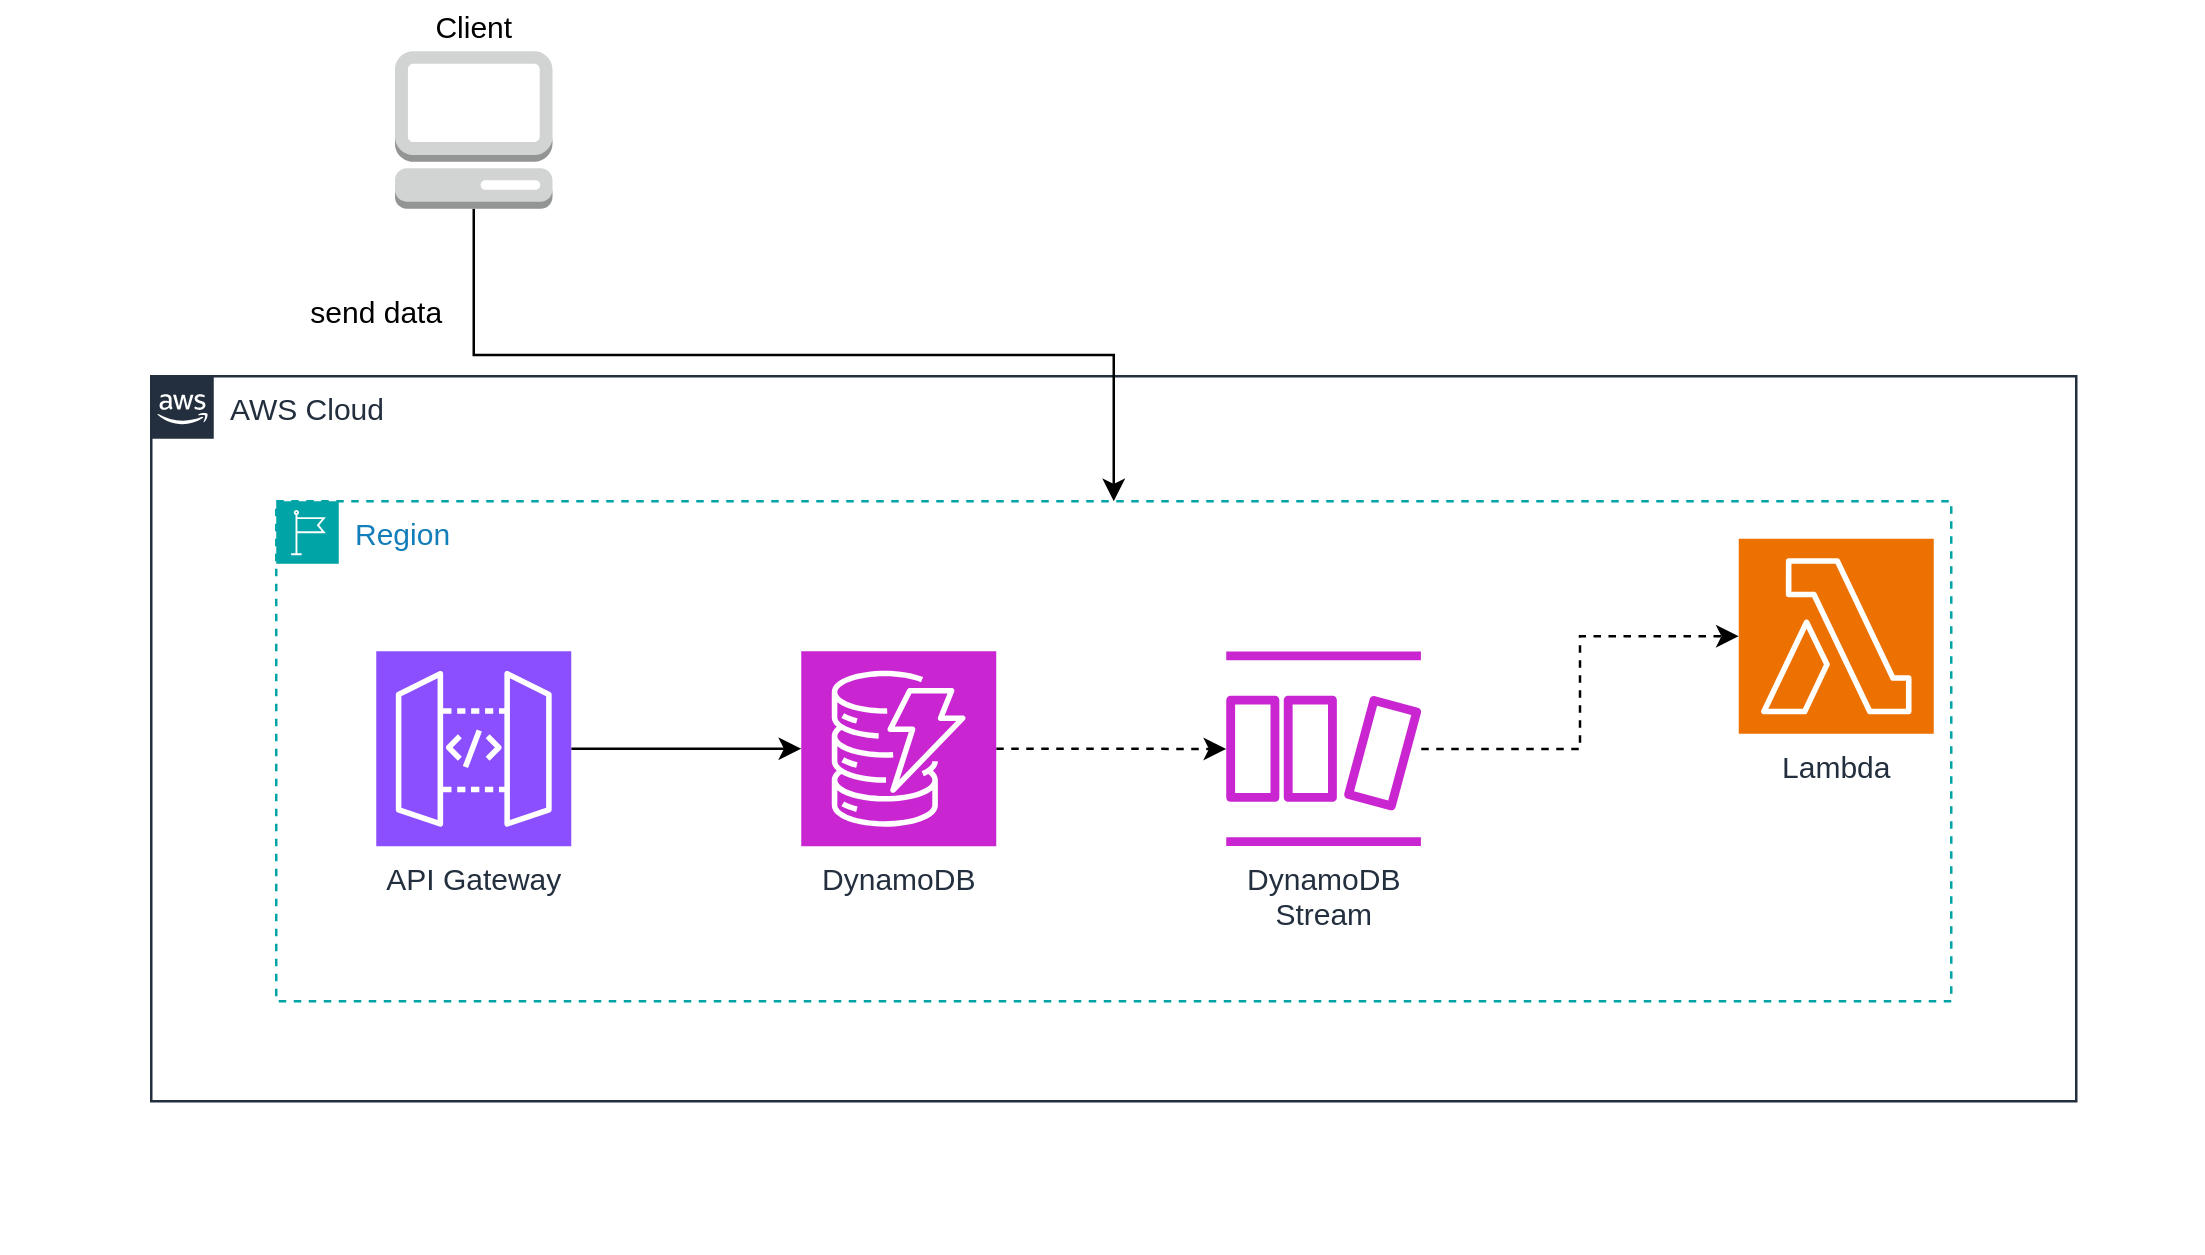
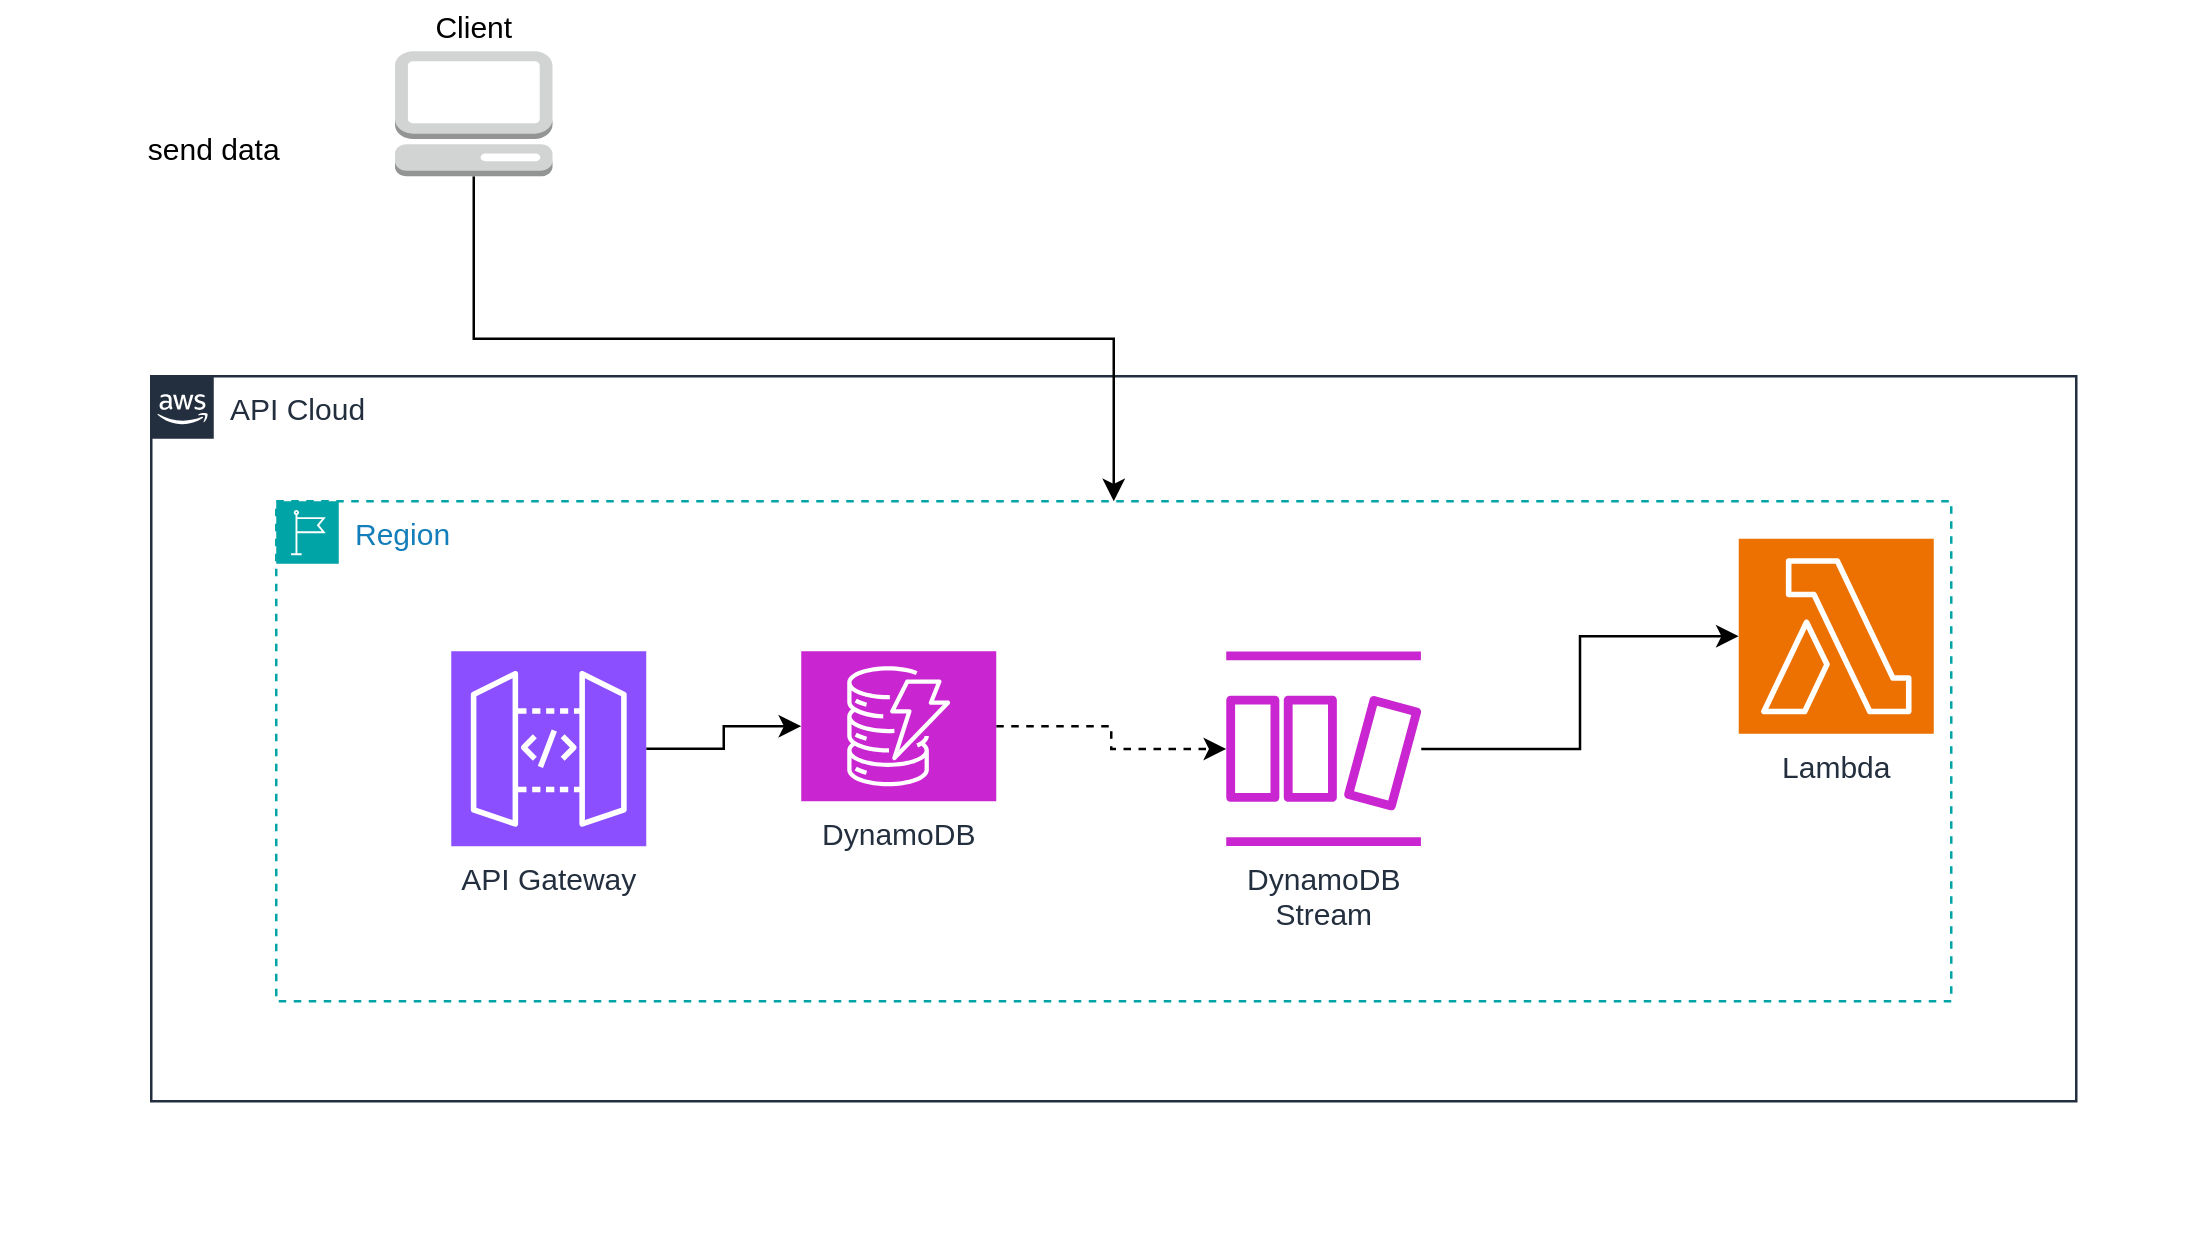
node "Client": size 158x158 -> 158x125
node "send data": moved (376, 314) -> (214, 151)
node "AWS Cloud": label "AWS Cloud" -> "API Cloud"
edge "DynamoDB Stream" -> "Lambda": style dashed -> solid
node "API Gateway": moved (474, 749) -> (549, 749)
node "DynamoDB": size 195x195 -> 195x150
